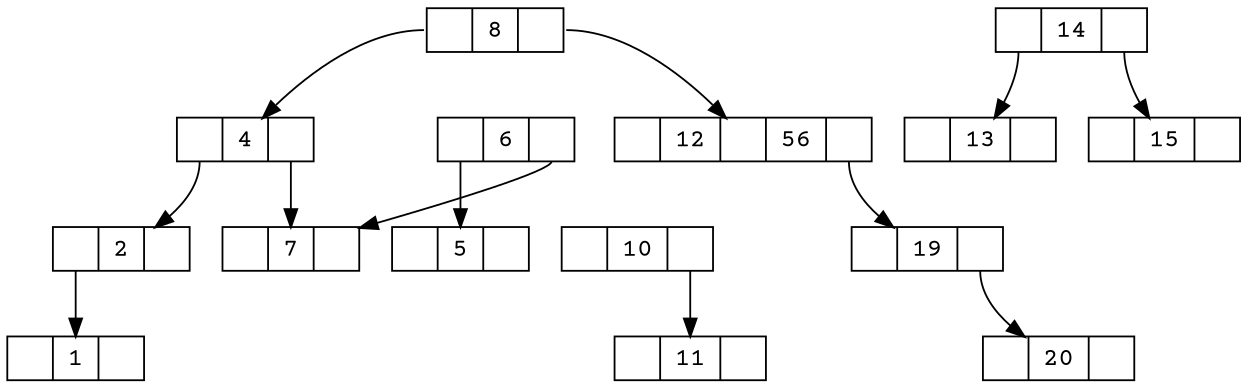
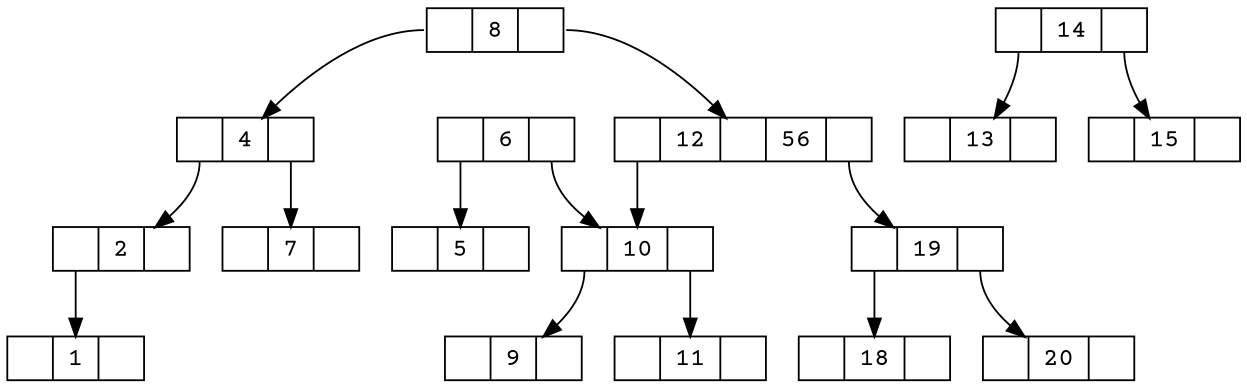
edge "12" -> "10": added
edge "6" -> "7": now "6" -> "10"
node "9": added
node "18": added
